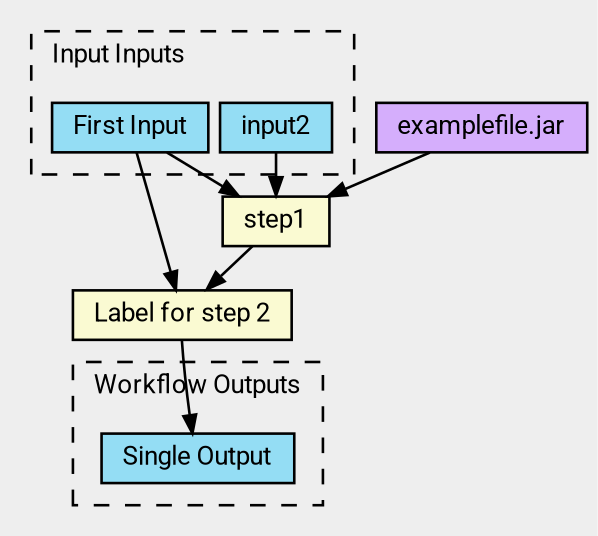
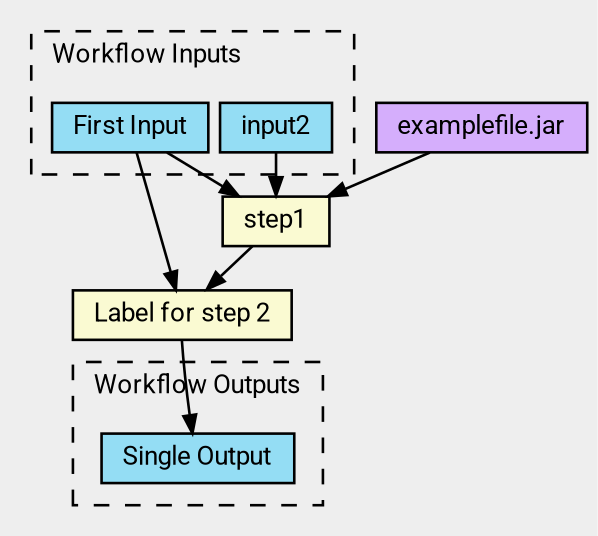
cluster "Input Inputs": label "Input Inputs" -> "Workflow Inputs"
